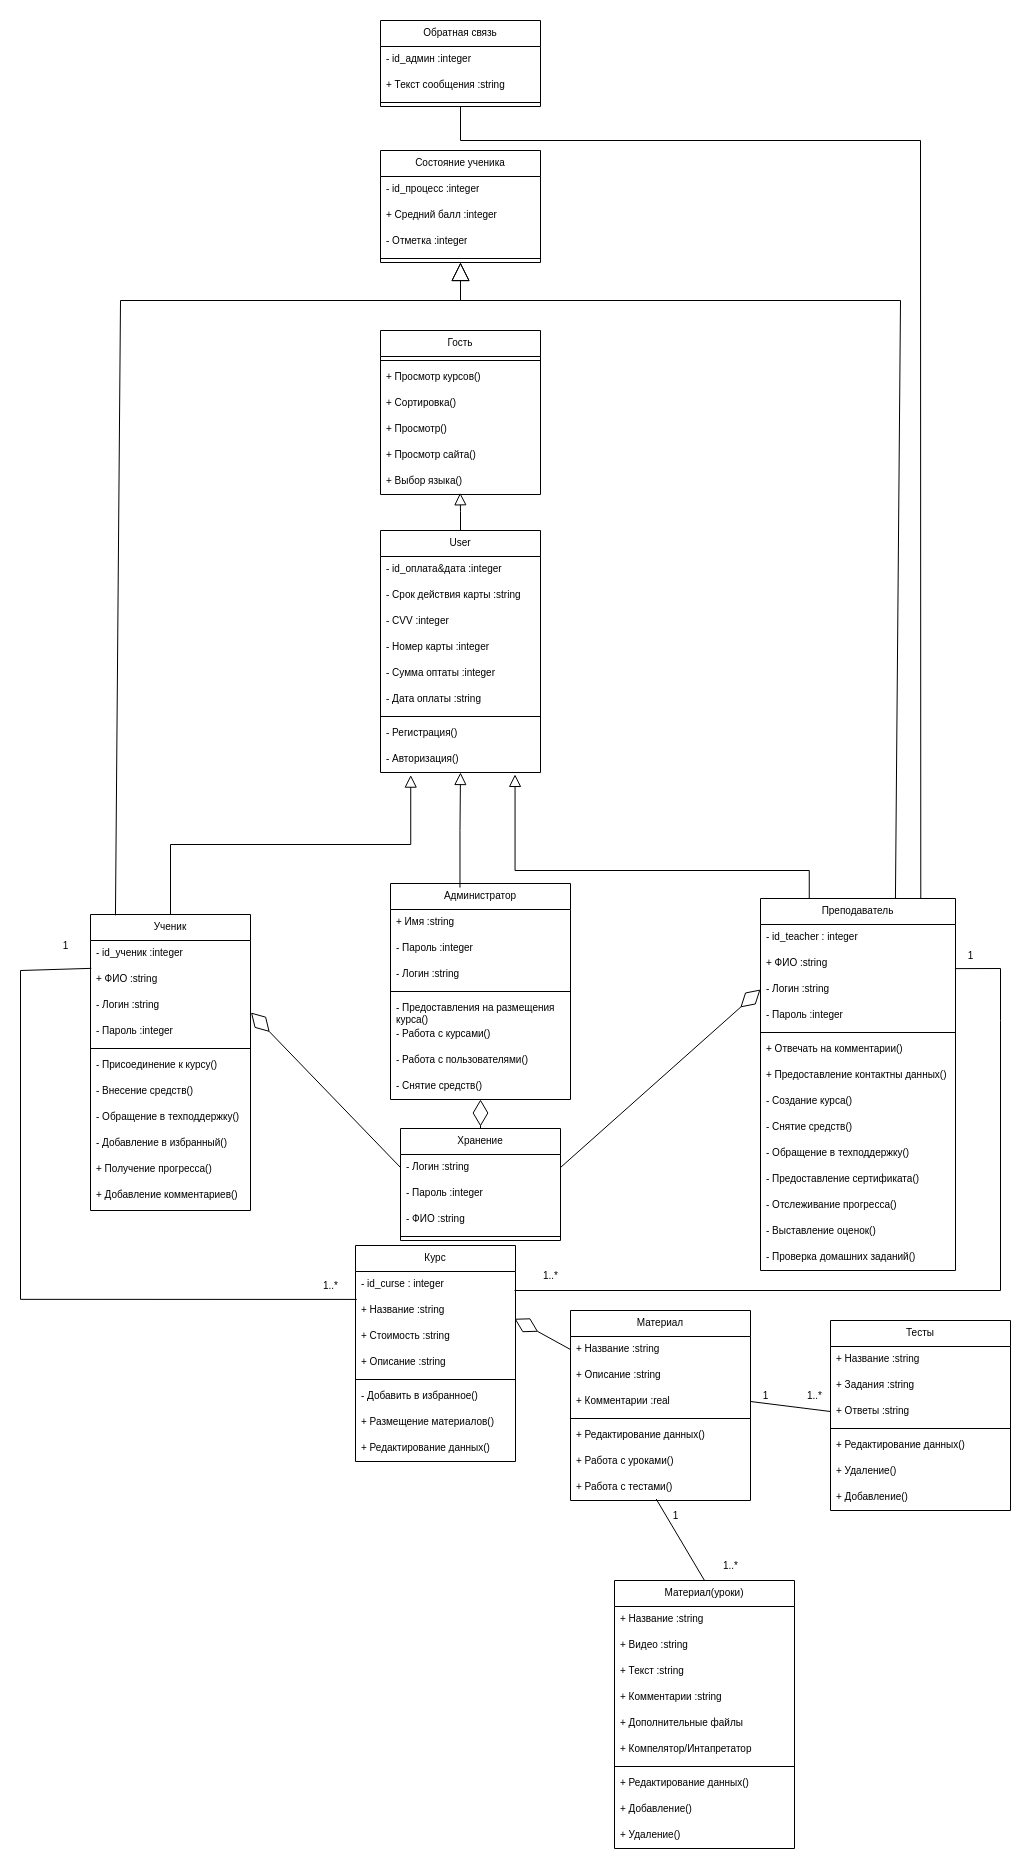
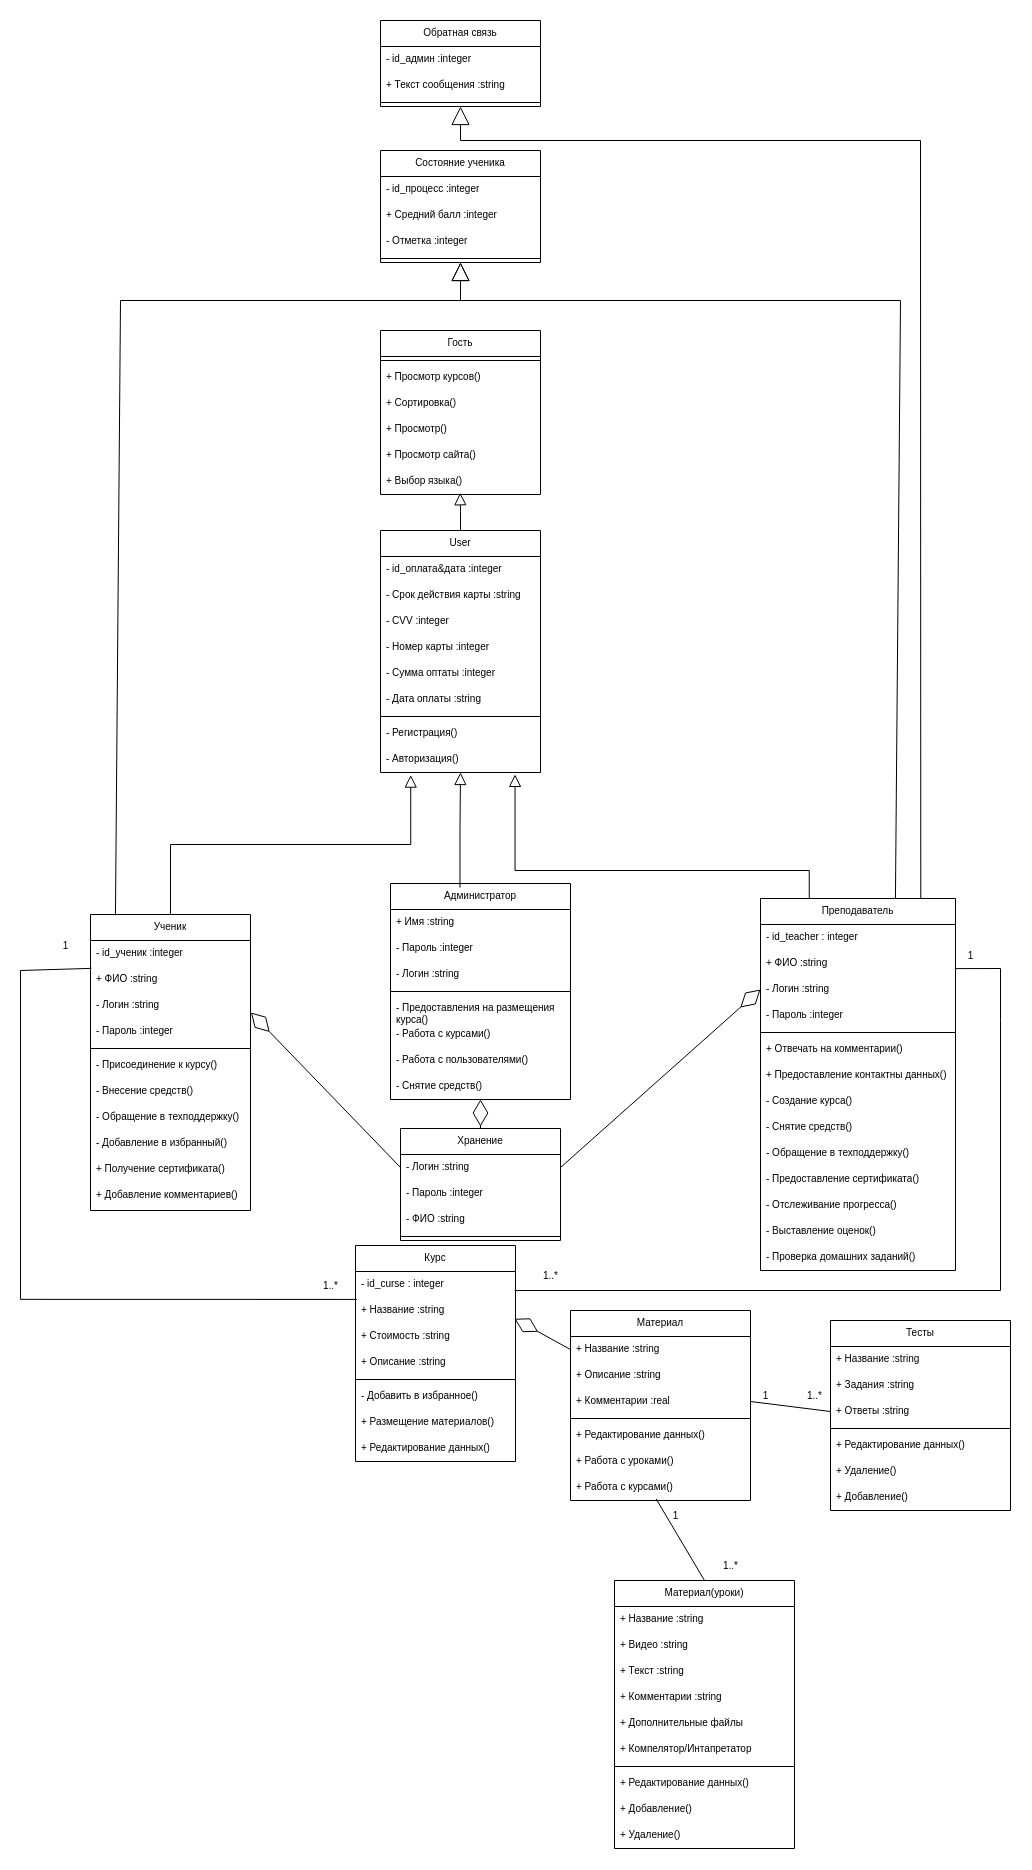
edge "Обратная связь" -- "Преподаватель": arrowhead none -> block
node "+ Получение прогресса()": label "+ Получение прогресса()" -> "+ Получение сертификата()"
node "+ Работа с тестами()": label "+ Работа с тестами()" -> "+ Работа с курсами()"
